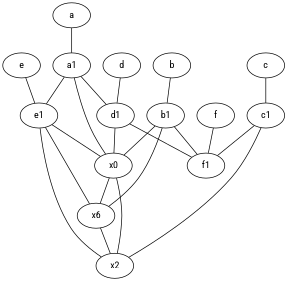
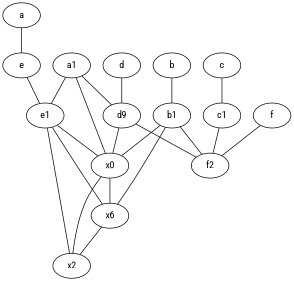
edge "a" -- "a1": now "a" -- "e"
node "d1": label "d1" -> "d9"
node "f1": label "f1" -> "f2"
edge "c1" -- "x2": removed
